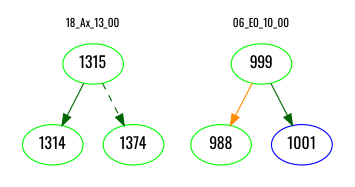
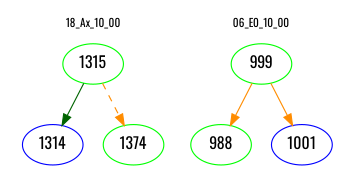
cluster "18_Ax_13_00": label "18_Ax_13_00" -> "18_Ax_10_00"
edge "1315" -> "1374": color darkgreen -> darkorange
edge "999" -> "1001": color darkgreen -> darkorange
node "1314": color green -> blue
